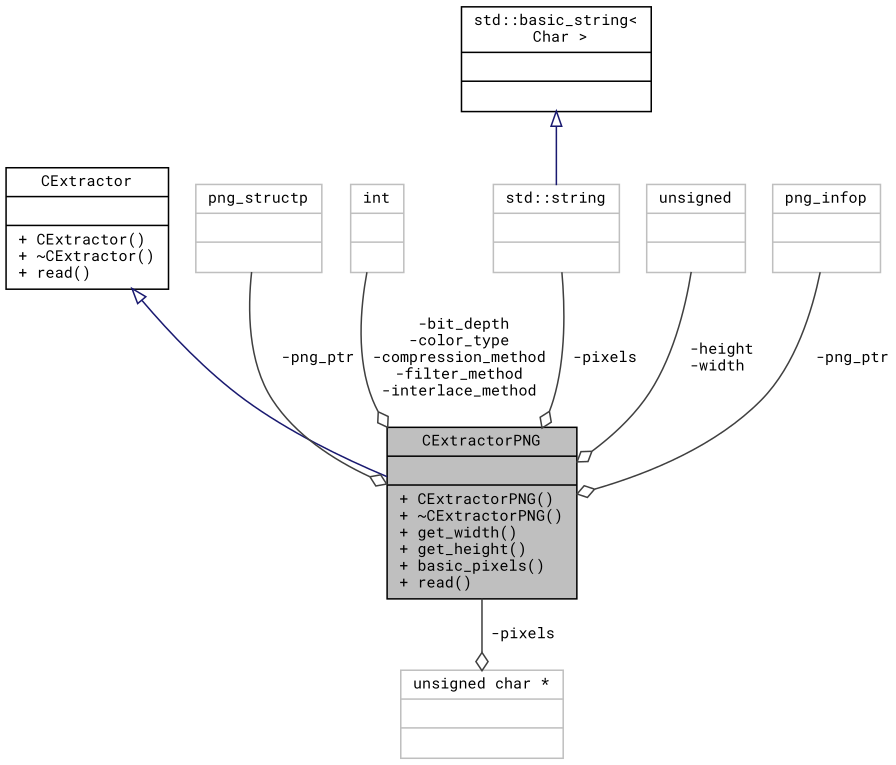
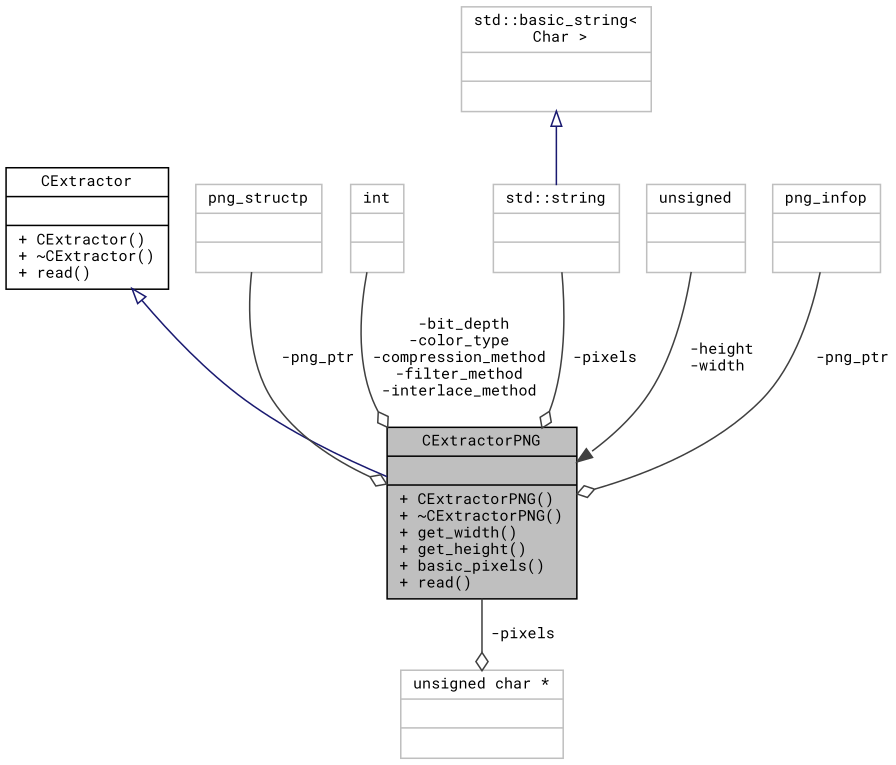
node "std::basic_string<": color black -> grey75
edge "unsigned" -> "CExtractorPNG": arrowhead odiamond -> normal
